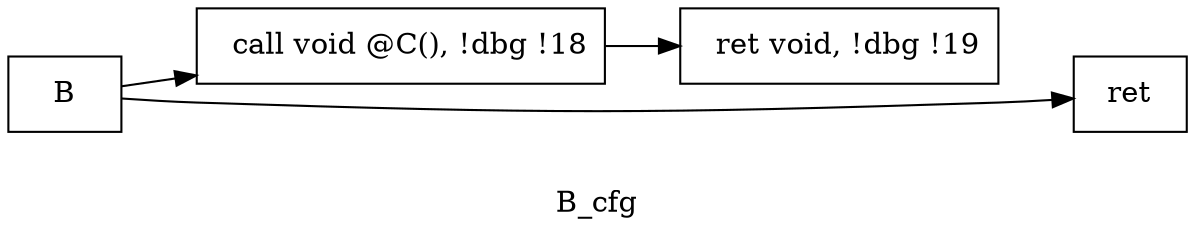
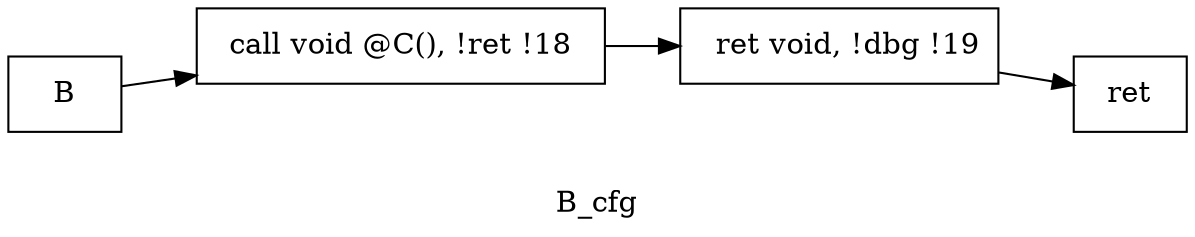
node "call void @C(), !dbg !18": label "call void @C(), !dbg !18" -> "call void @C(), !ret !18"
edge "B" -> "ret": now "ret void, !dbg !19" -> "ret"
